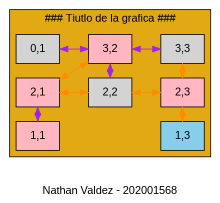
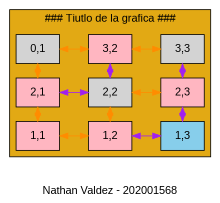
edge "0,1" -- "3,2": color purple -> darkorange
edge "3,2" -- "3,3": color purple -> darkorange
edge "3,3" -- "2,3": color darkorange -> purple
edge "3,2" -- "2,1": now "0,1" -- "2,1"
edge "2,1" -- "2,2": color darkorange -> purple
edge "2,1" -- "1,1": color purple -> darkorange
edge "2,3" -- "1,3": color darkorange -> purple
node "1,2": added
